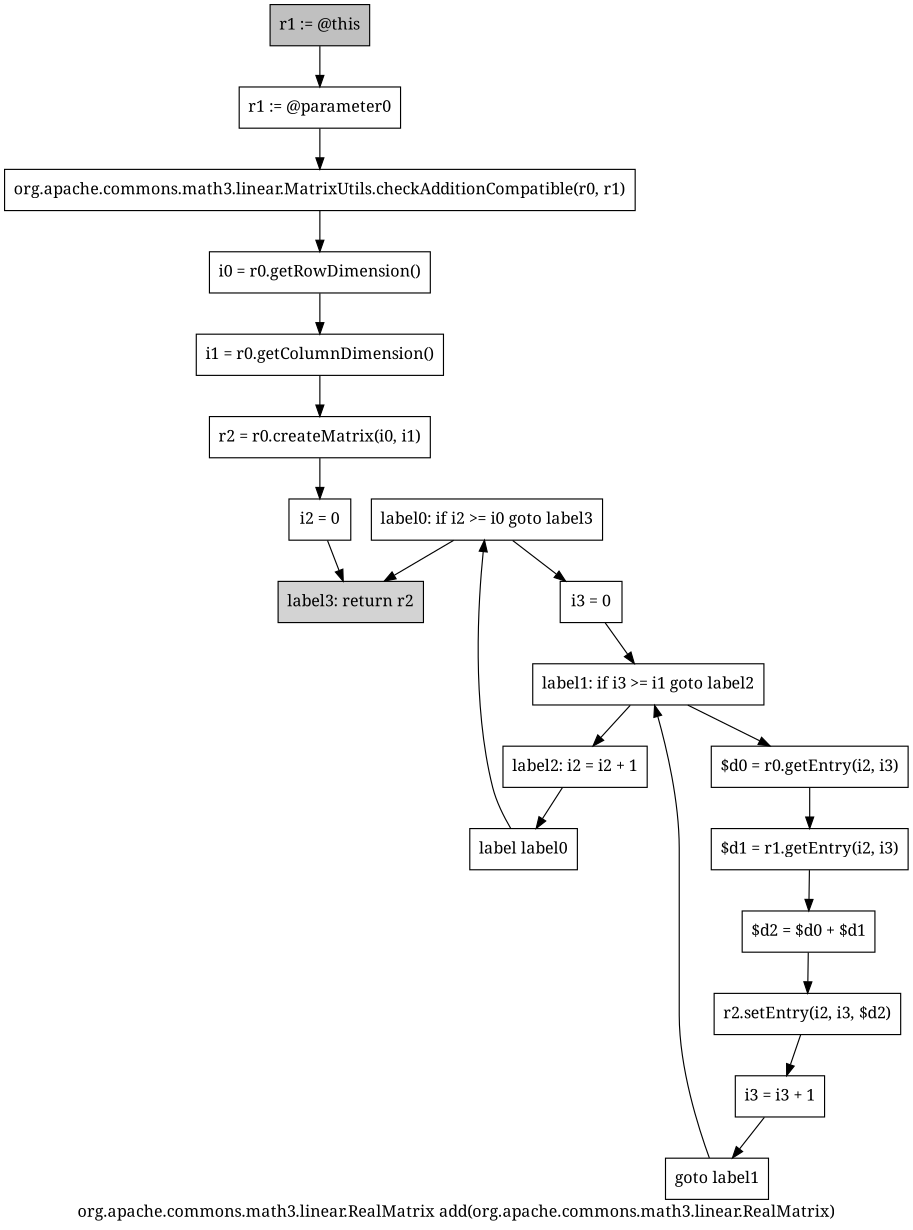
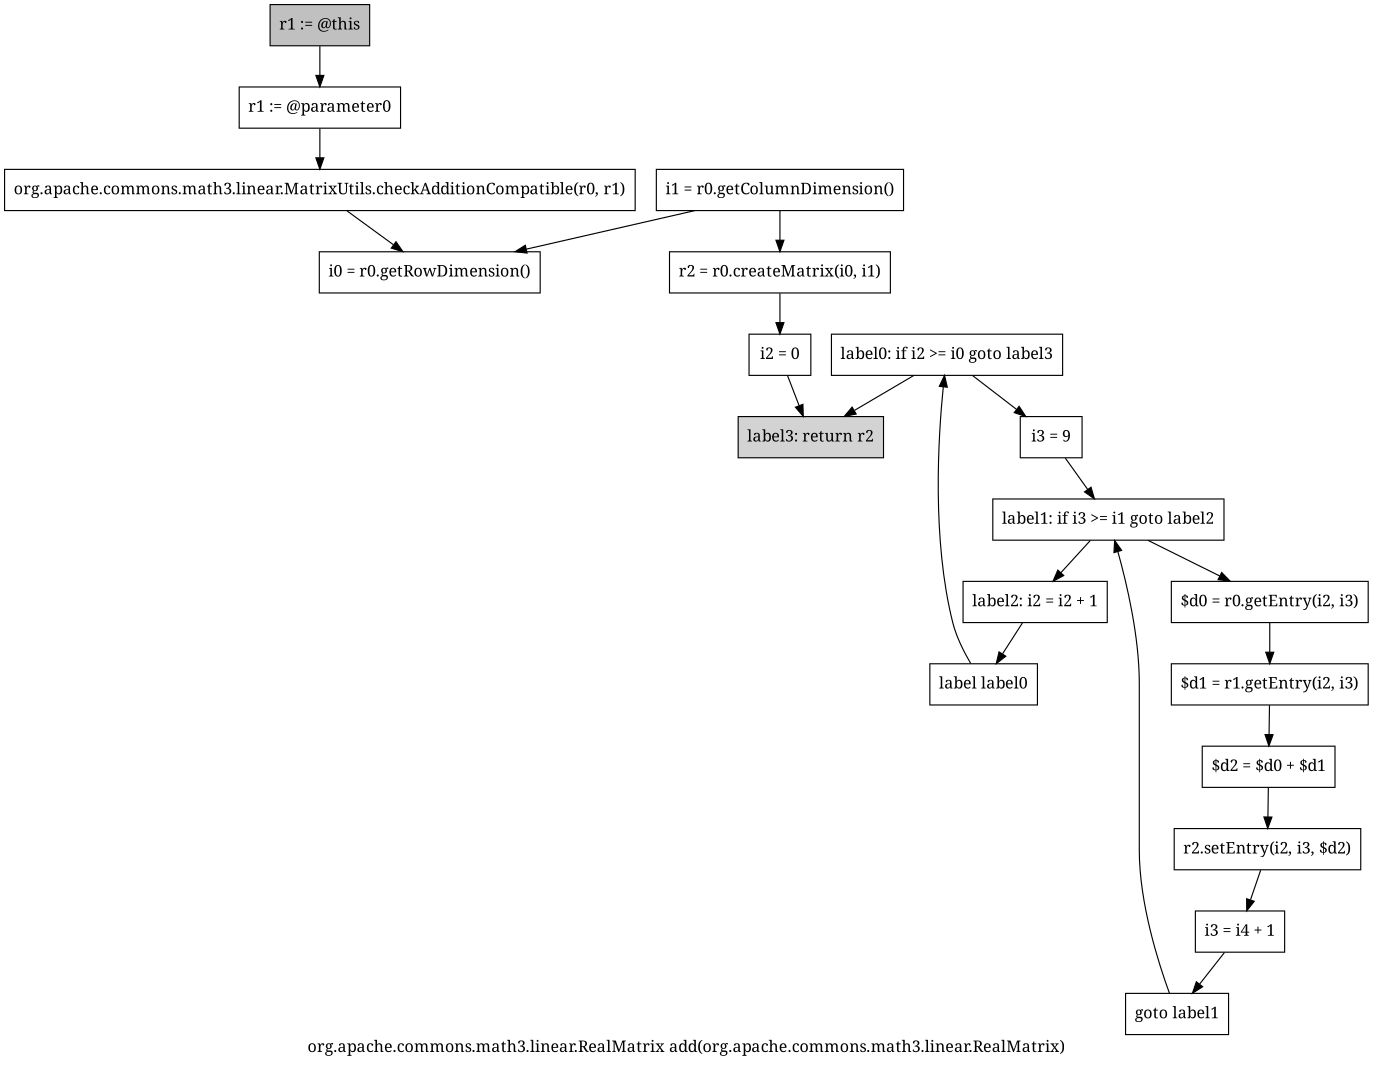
edge "i0 = r0.getRowDimension()" -> "i1 = r0.getColumnDimension()": reversed
node "i3 = 0": label "i3 = 0" -> "i3 = 9"
node "i3 = i3 + 1": label "i3 = i3 + 1" -> "i3 = i4 + 1"
